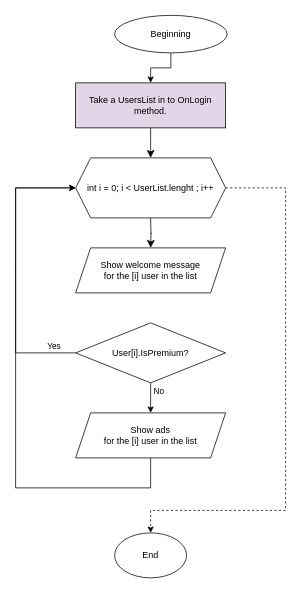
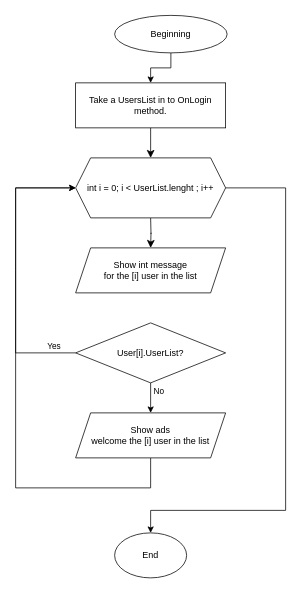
node "Take a UsersList in to OnLogin method.": fillcolor #e1d5e7 -> #ffffff
node "Show welcome message for the [i] user in the list": label "Show welcome message for the [i] user in the list" -> "Show int message for the [i] user in the list"
node "User[i].IsPremium?": label "User[i].IsPremium?" -> "User[i].UserList?"
edge "int i = 0; i < UserList.lenght ; i++" -> "End": style dashed -> solid
node "Show ads for the [i] user in the list": label "Show ads for the [i] user in the list" -> "Show ads welcome the [i] user in the list"
